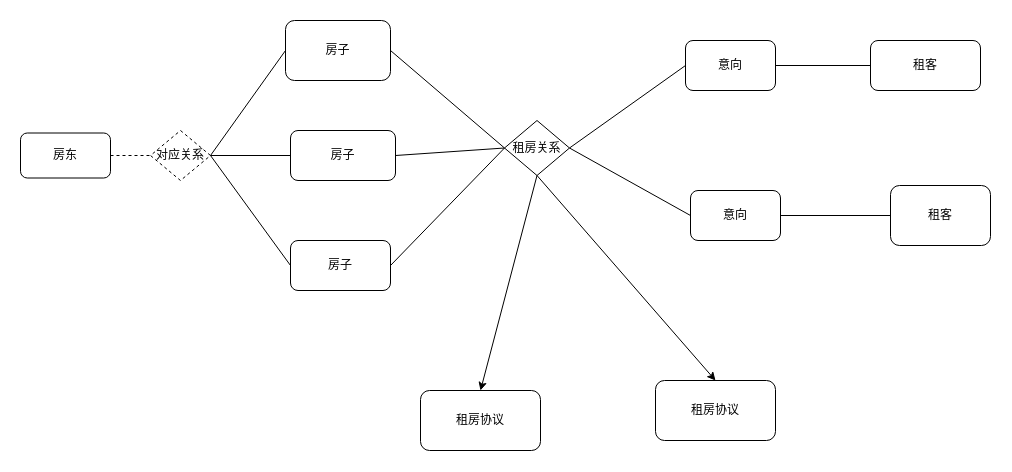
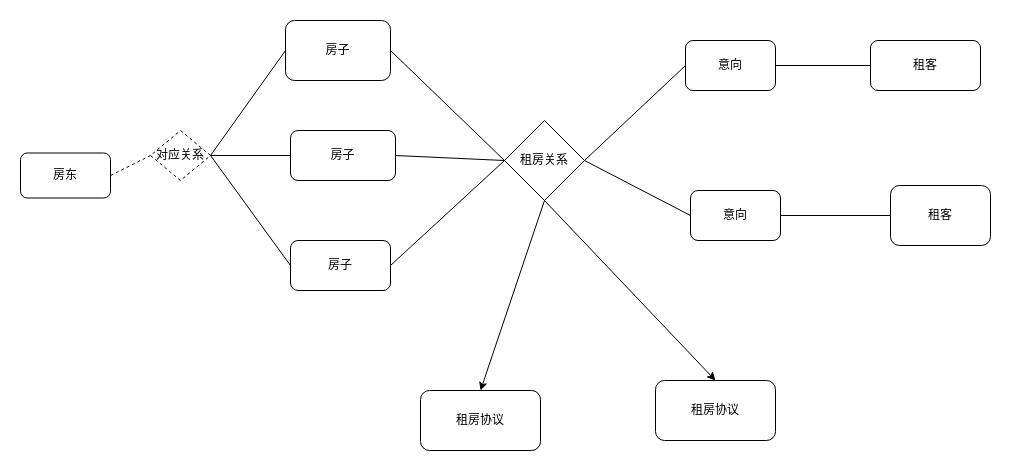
node "租房关系": size 65x55 -> 80x80
node "房东": moved (66, 156) -> (66, 176)
